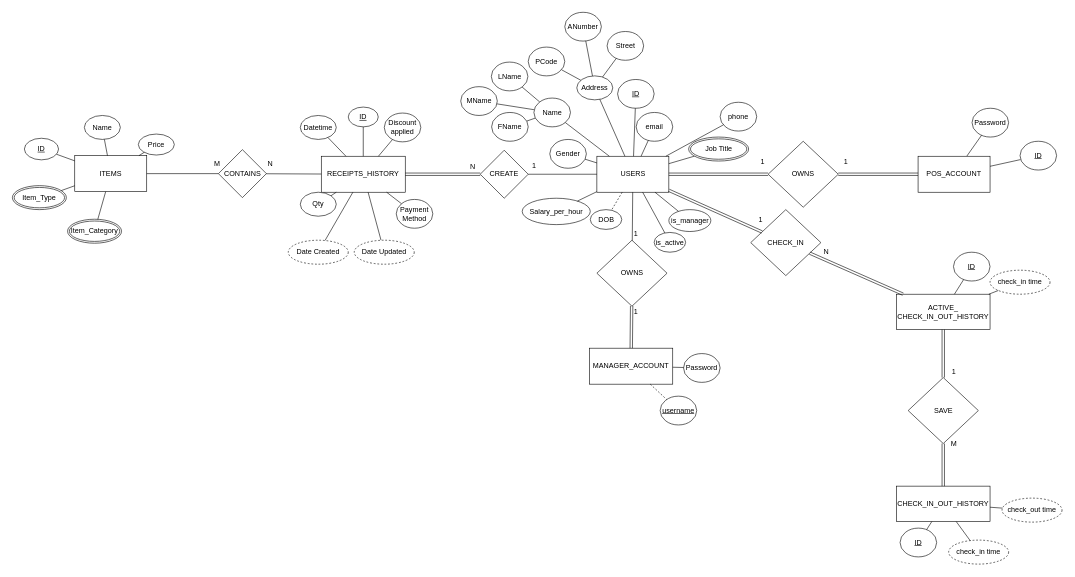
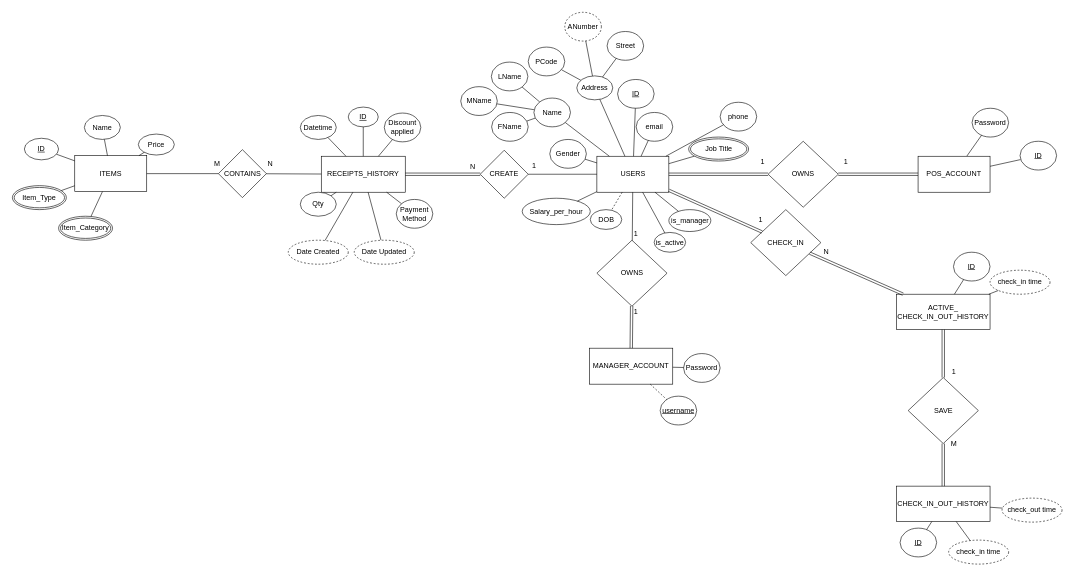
node "ANumber": style solid -> dashed
node "Item_Category": moved (95, 231) -> (86, 228)
